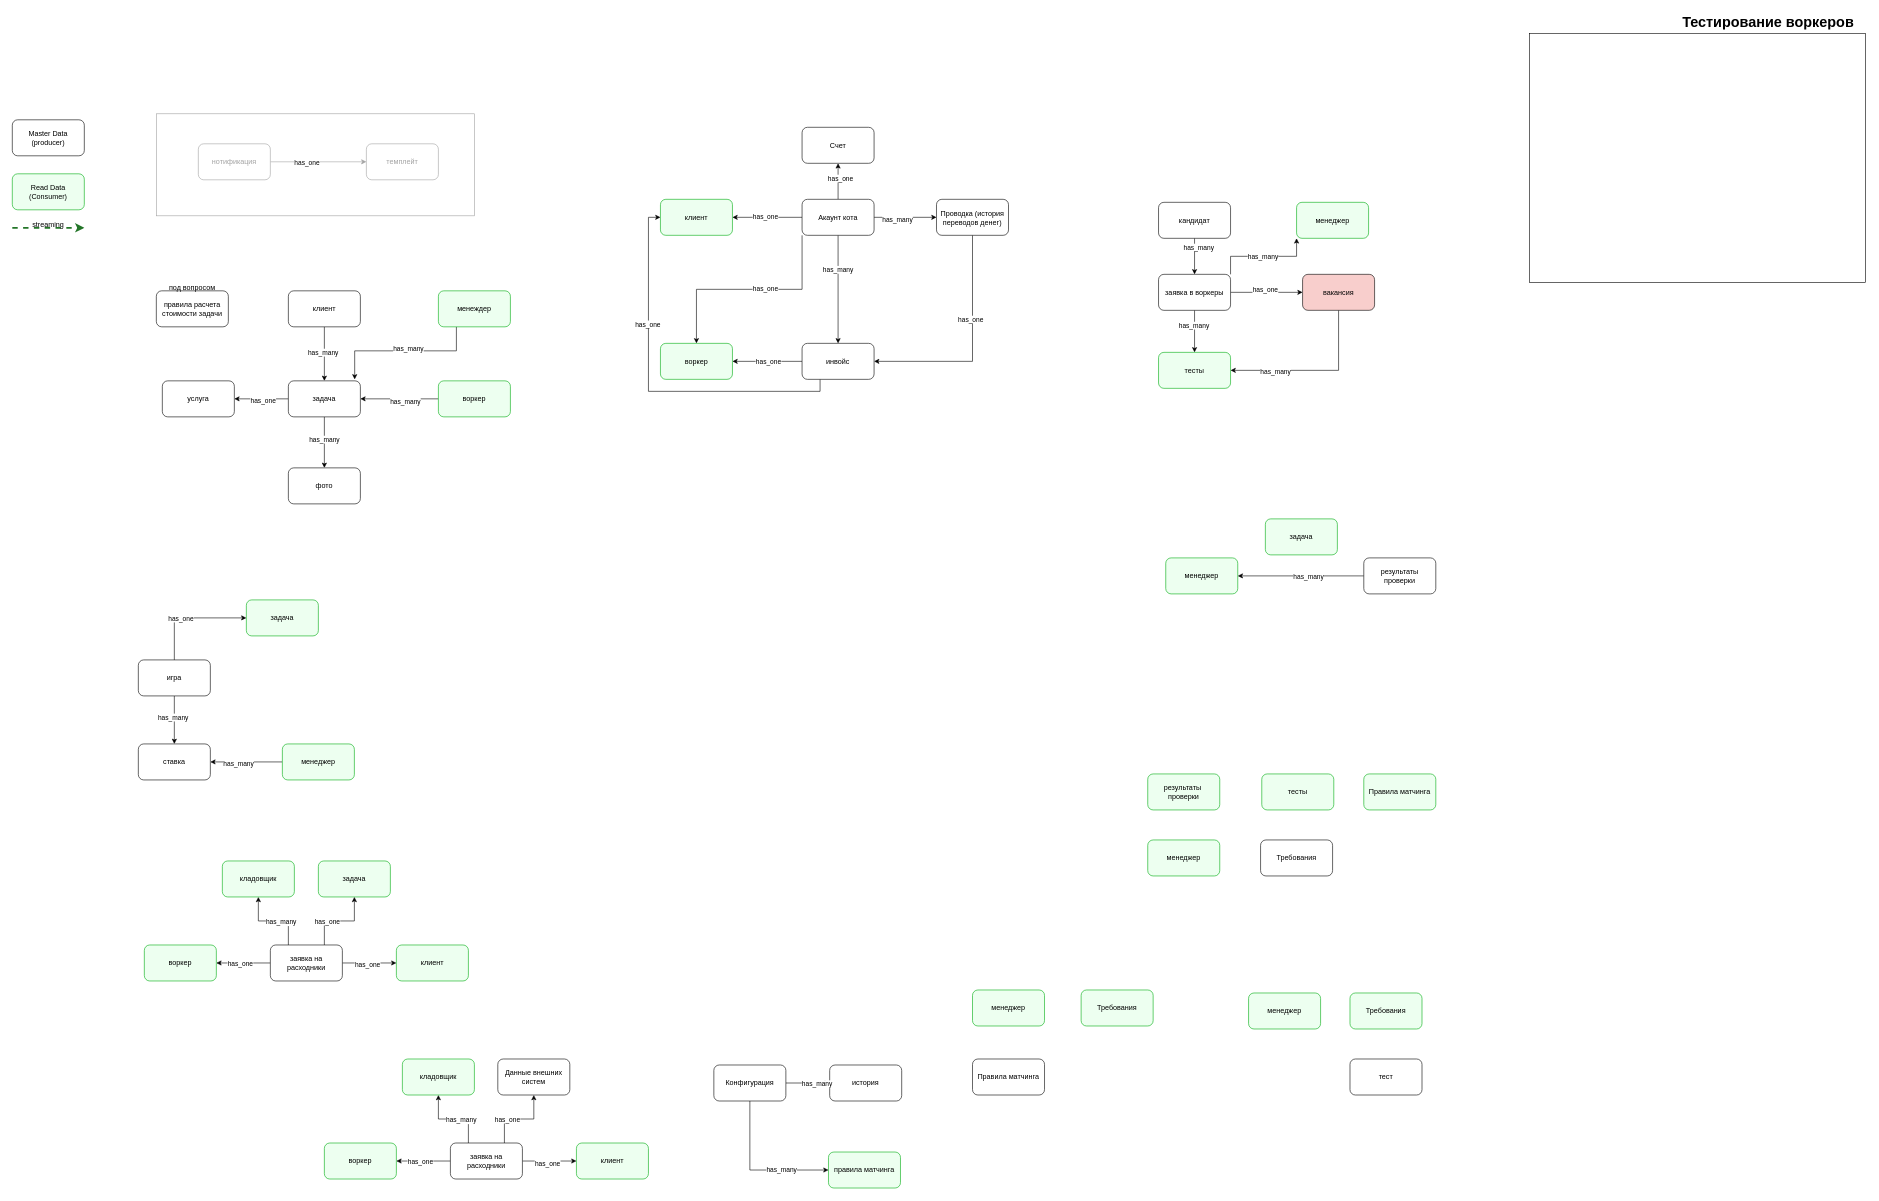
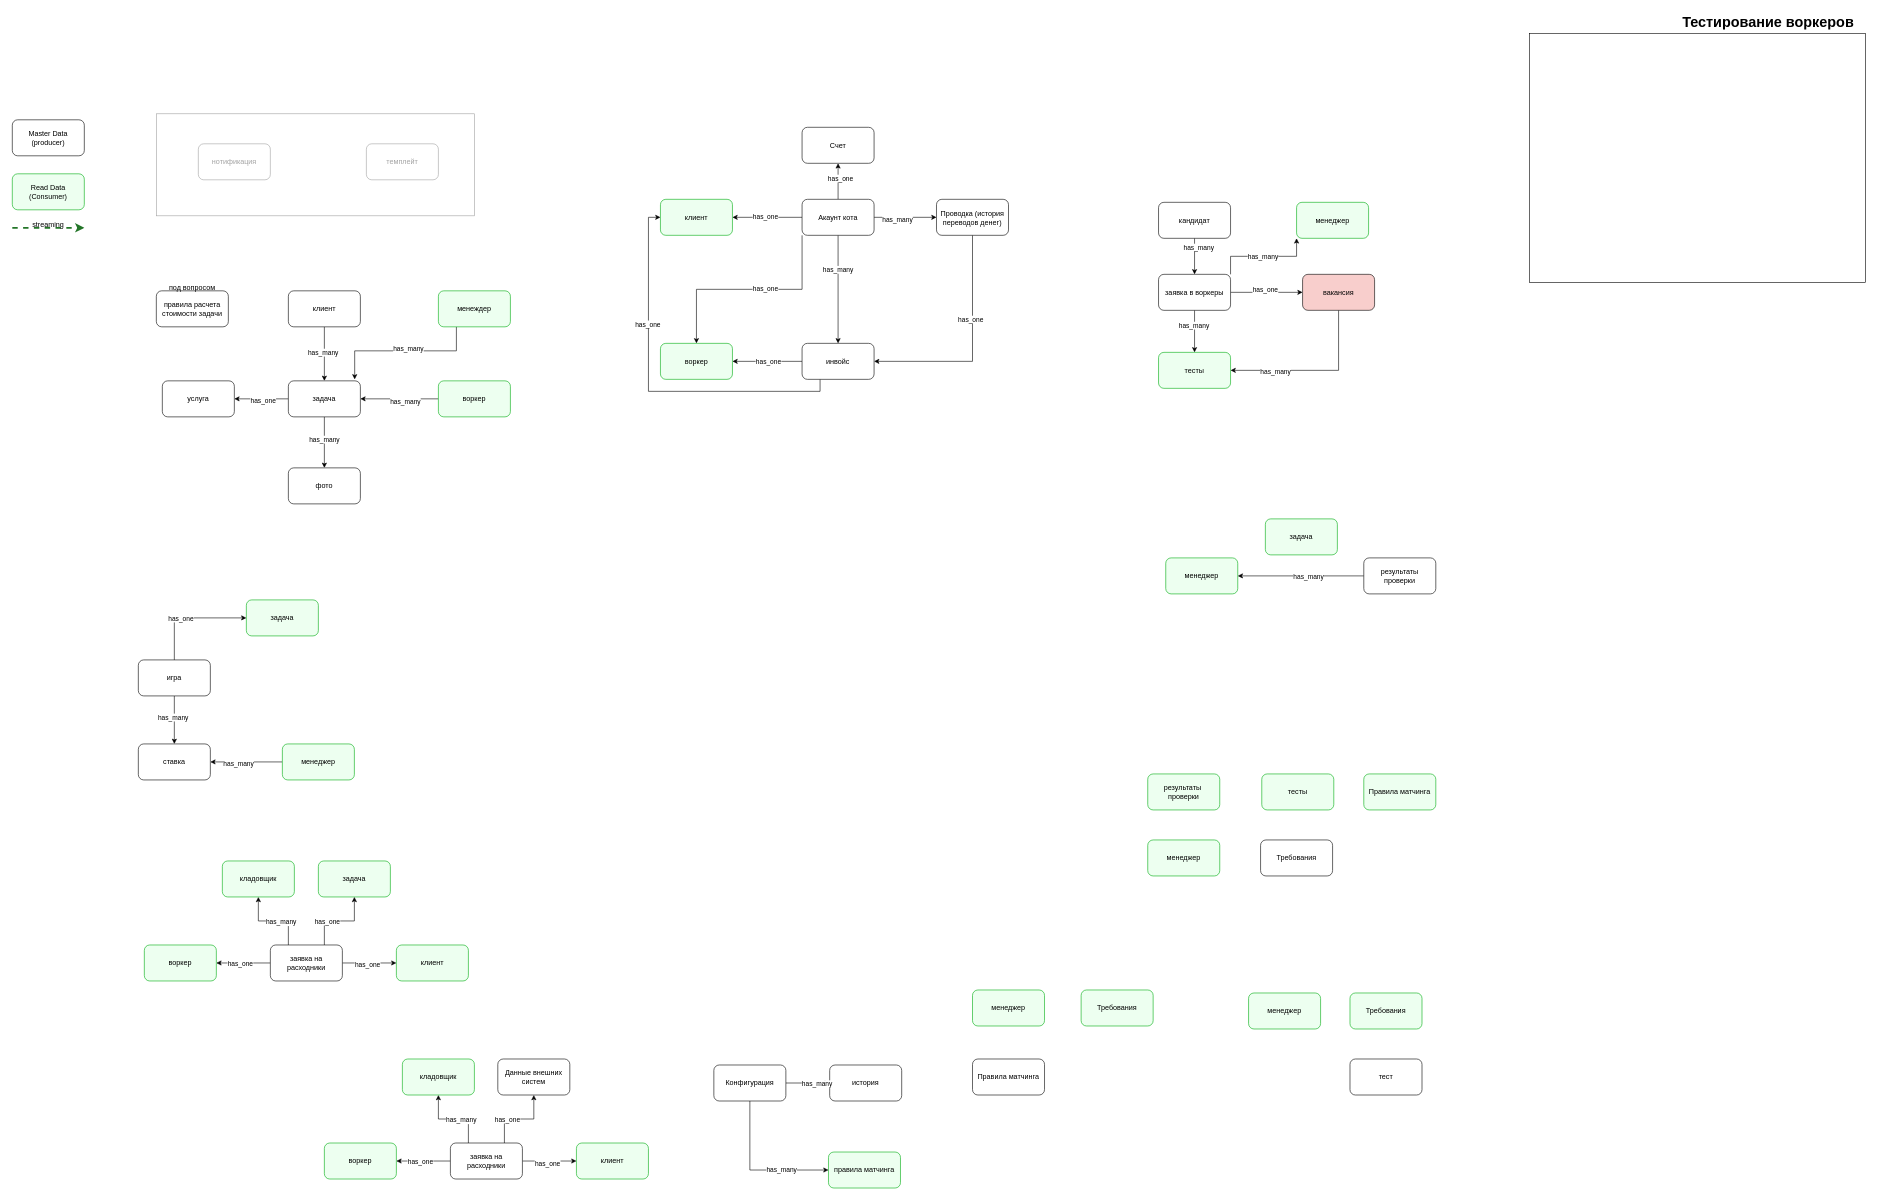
edge "нотификация" -> "темплейт": removed, label "has_one"
